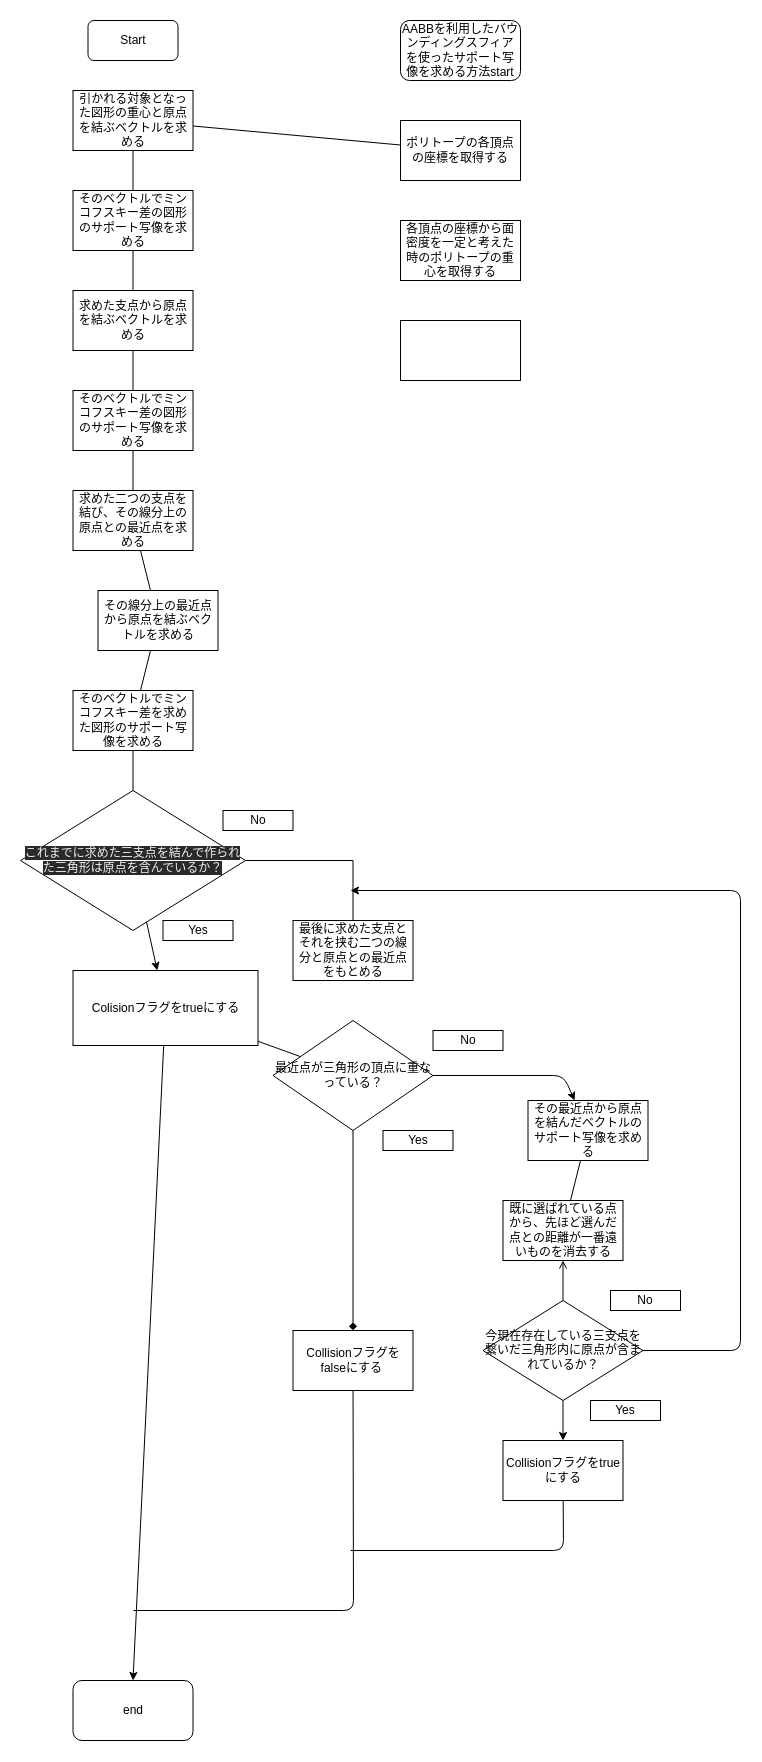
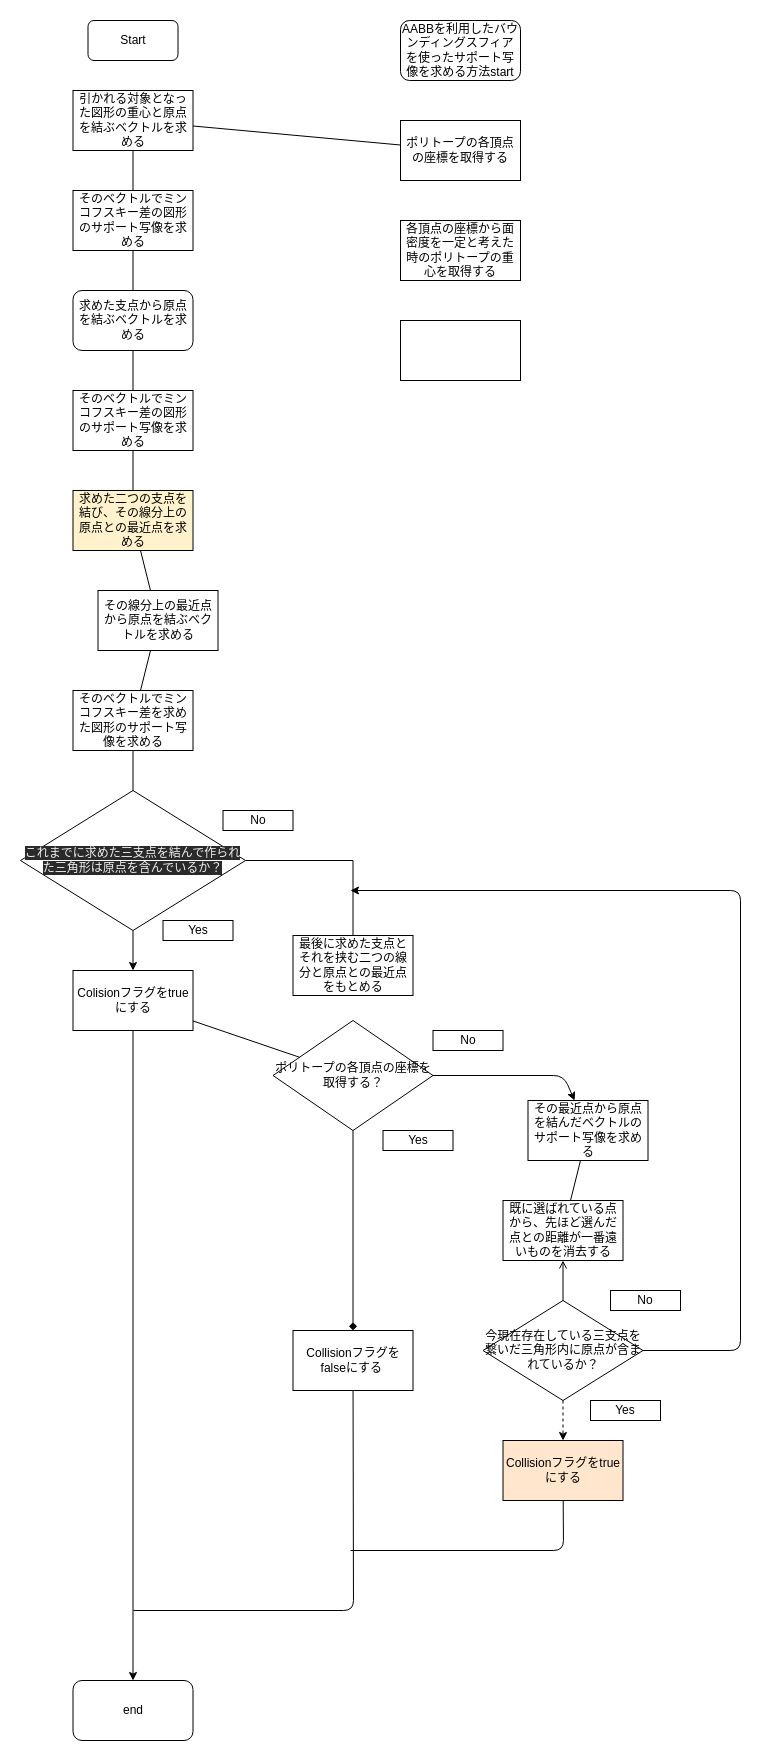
node "求めた支点から原点を結ぶベクトルを求める": shape rectangle -> rounded rectangle
node "求めた二つの支点を結び、その線分上の原点との最近点を求める": fillcolor #ffffff -> #fff2cc
node "最後に求めた支点とそれを挟む二つの線分と原点との最近点をもとめる": moved (353, 951) -> (353, 966)
node "Colisionフラグをtrueにする": size 185x75 -> 120x60
node "最近点が三角形の頂点に重なっている？": label "最近点が三角形の頂点に重なっている？" -> "ポリトープの各頂点の座標を取得する？"
edge "今現在存在している三支点を繋いだ三角形内に原点が含まれているか？" -> "Collisionフラグをtrueにする": style solid -> dashed
node "Collisionフラグをtrueにする": fillcolor #ffffff -> #ffe6cc
